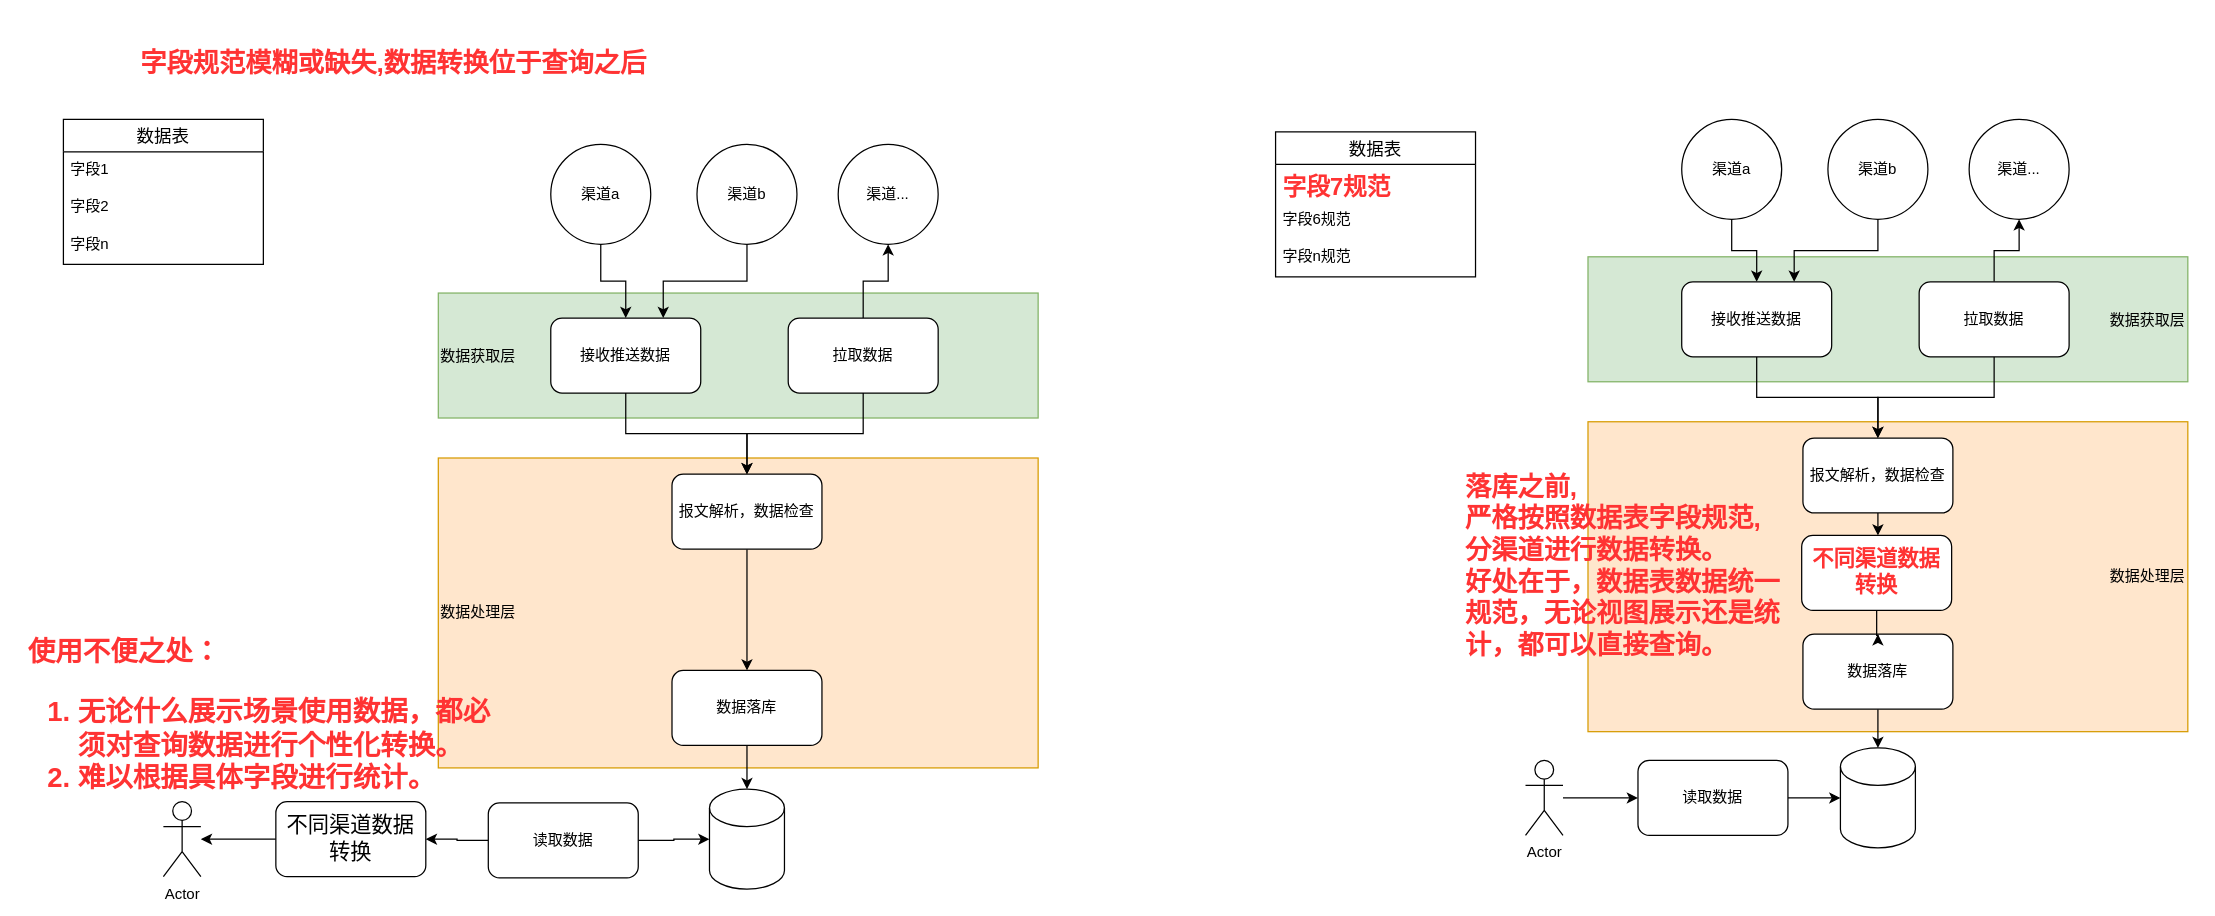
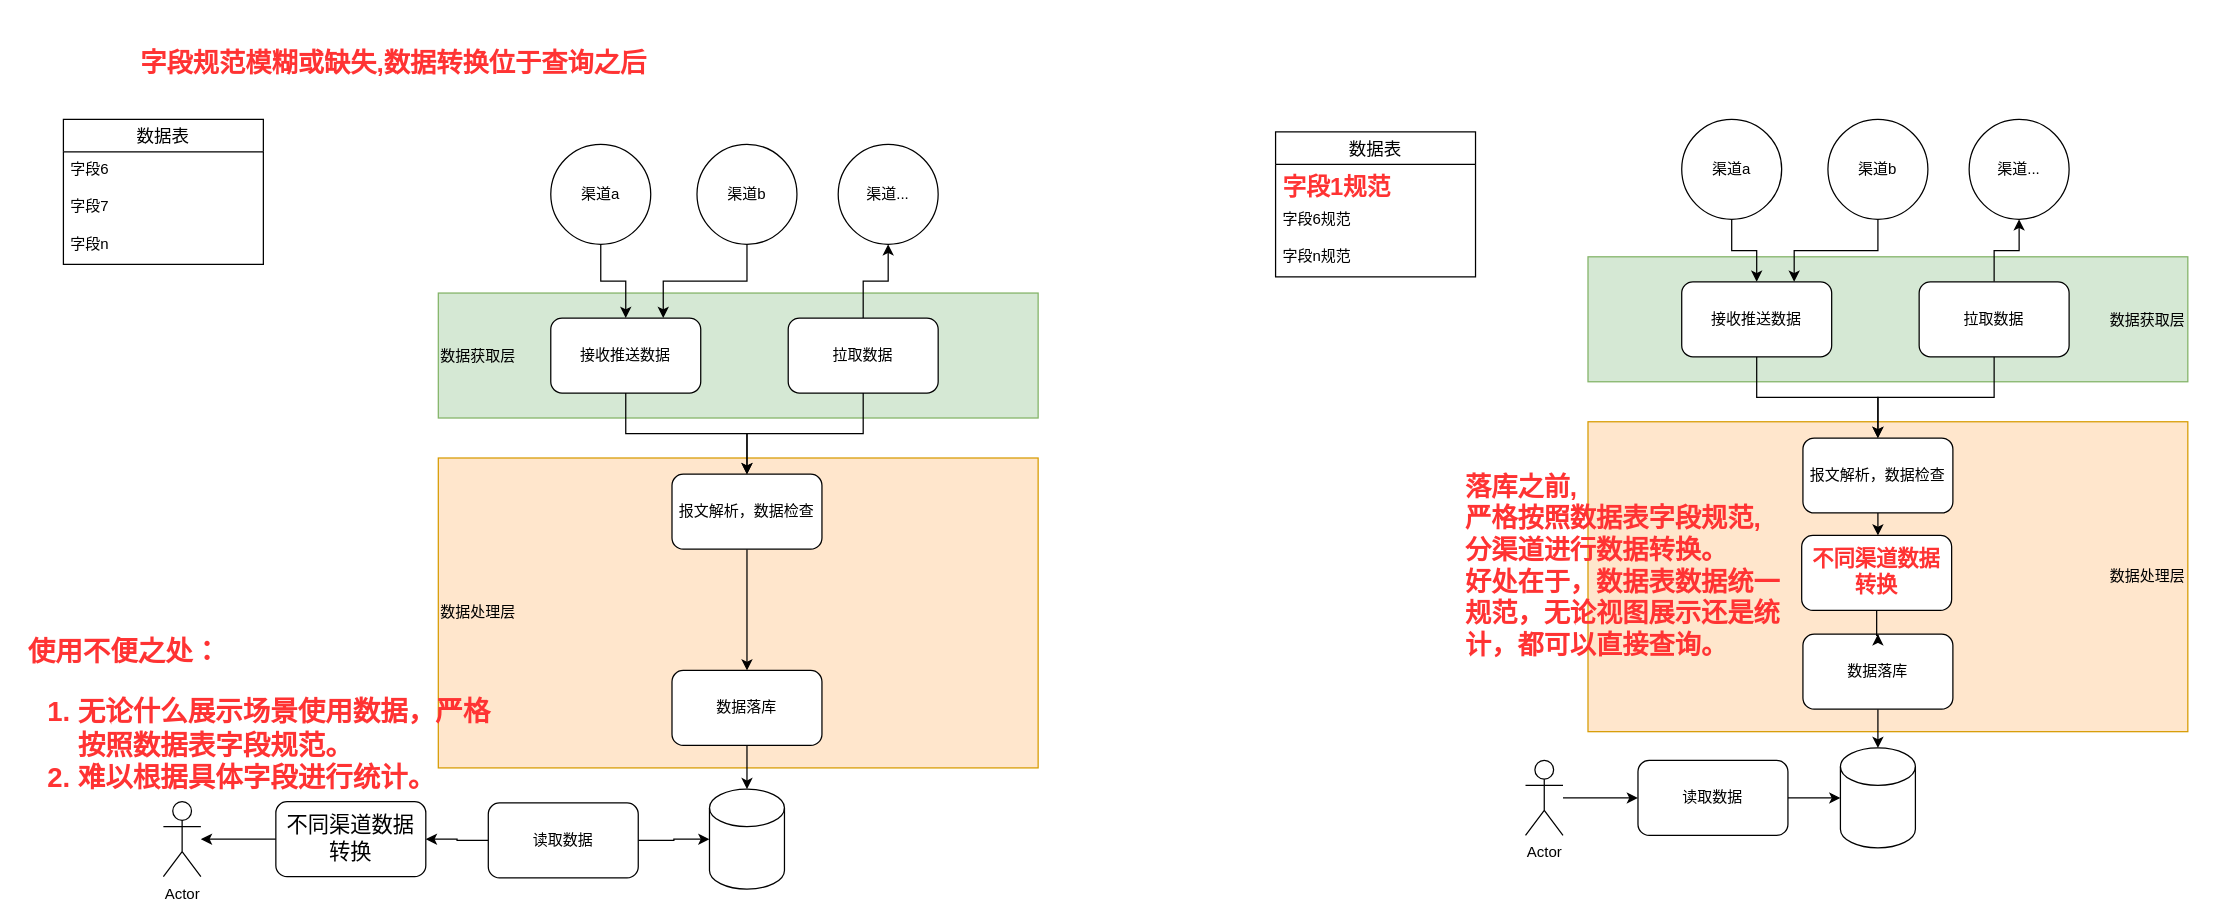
node "字段1": label "字段1" -> "字段6"
node "字段7规范": label "字段7规范" -> "字段1规范"
node "字段2": label "字段2" -> "字段7"
node "使用不便之处：无论什么展示场景使用数据，都必须对查询数据进行个性化转换。 难以根据具体字段进行统计。": label "使用不便之处：无论什么展示场景使用数据，都必须对查询数据进行个性化转换。 难以根据具体字段进行统计。" -> "使用不便之处：无论什么展示场景使用数据，严格按照数据表字段规范。 难以根据具体字段进行统计。"
